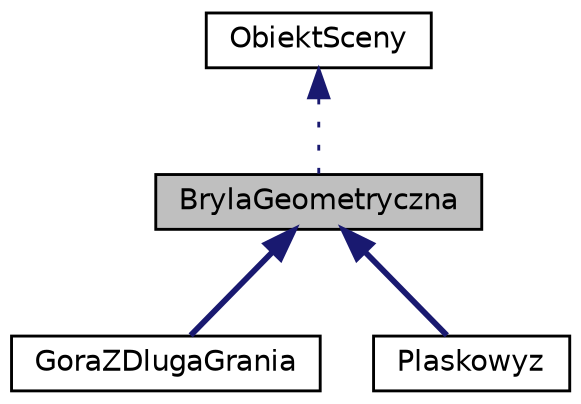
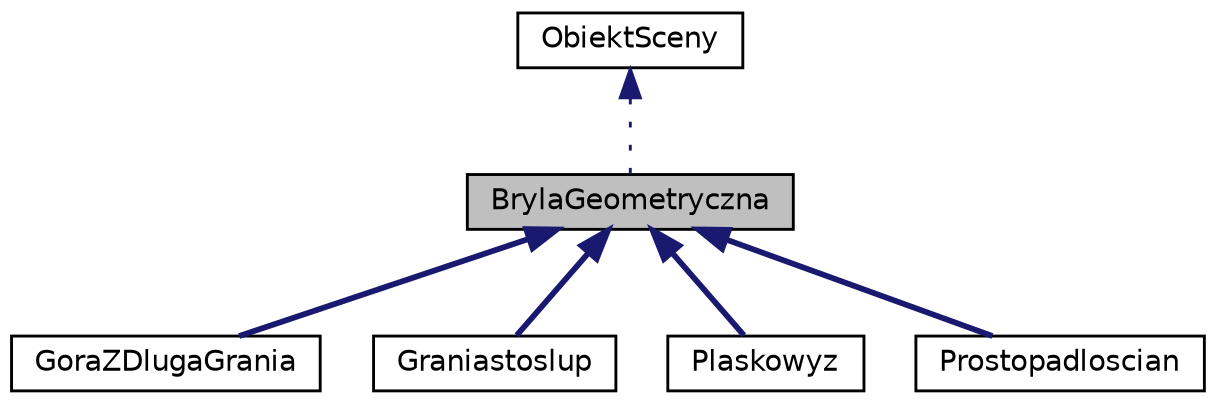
node "Graniastoslup": added
node "Prostopadloscian": added
